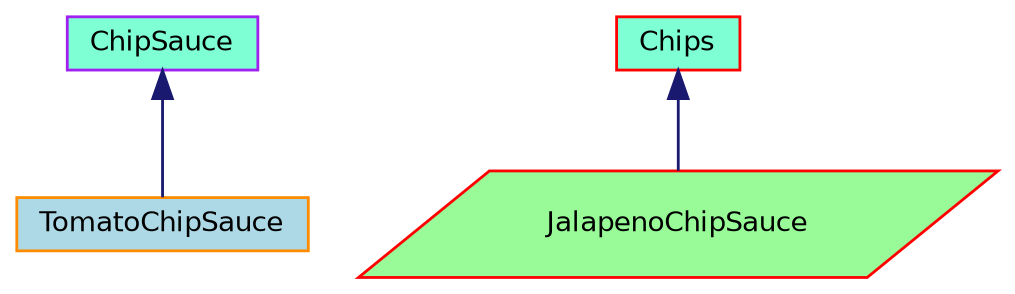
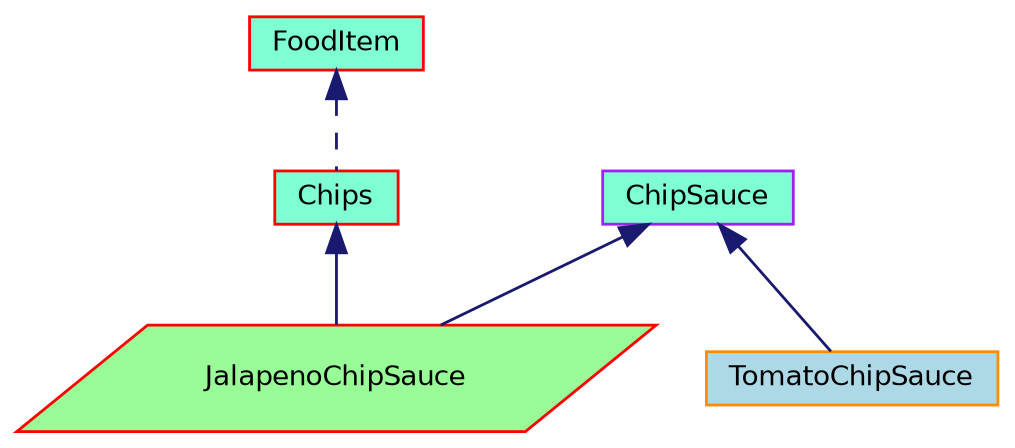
node "FoodItem": added
edge "JalapenoChipSauce" -> "ChipSauce": added
